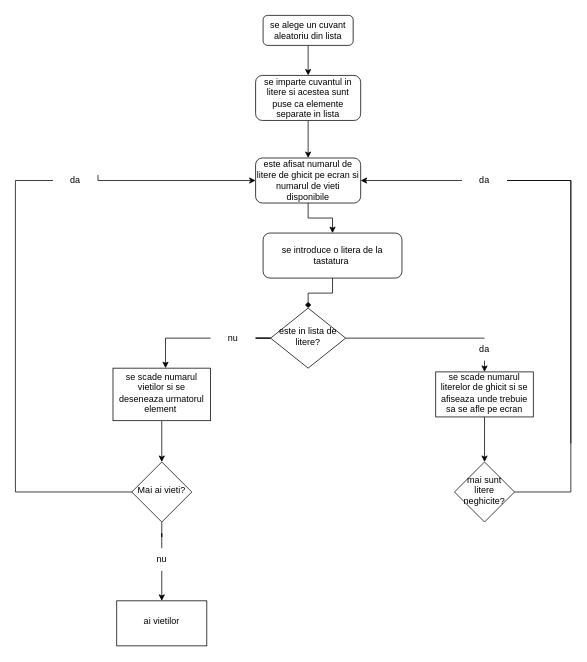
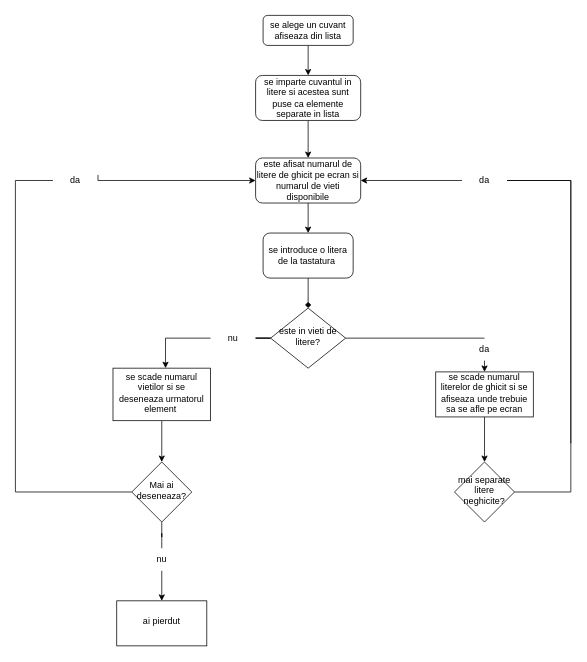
node "se alege un cuvant aleatoriu din lista": label "se alege un cuvant aleatoriu din lista" -> "se alege un cuvant afiseaza din lista"
node "se introduce o litera de la tastatura": size 139x45 -> 90x45
node "este in lista de litere?": label "este in lista de litere?" -> "este in vieti de litere?"
node "Mai ai vieti?": label "Mai ai vieti?" -> "Mai ai deseneaza?"
node "mai sunt litere neghicite?": label "mai sunt litere neghicite?" -> "mai separate litere neghicite?"
node "ai vietilor": label "ai vietilor" -> "ai pierdut"
